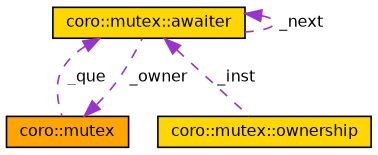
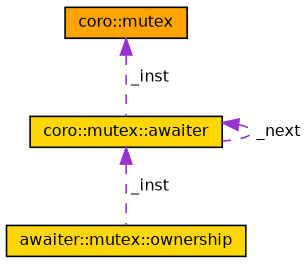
edge "coro::mutex" -> "coro::mutex::awaiter": removed, label "_que"
edge "coro::mutex::awaiter" -> "coro::mutex": label " _owner" -> " _inst"
node "coro::mutex::ownership": label "coro::mutex::ownership" -> "awaiter::mutex::ownership"
